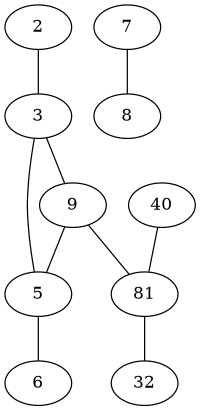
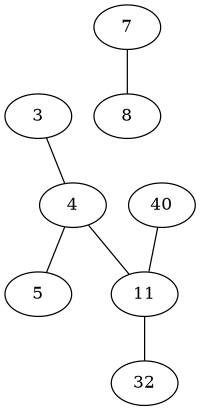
node "2": removed
edge "3" -- "5": removed
node "9": label "9" -> "4"
node "81": label "81" -> "11"
node "6": removed
